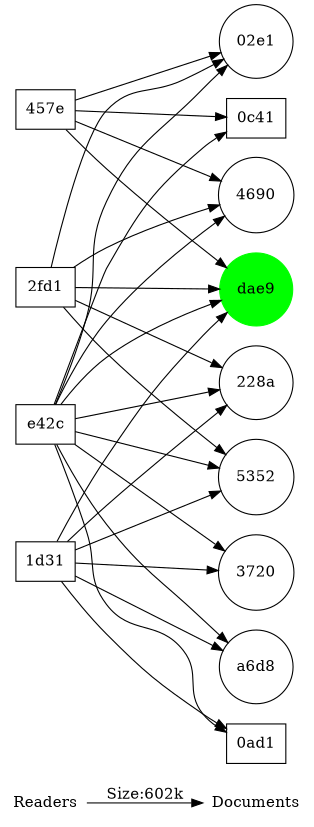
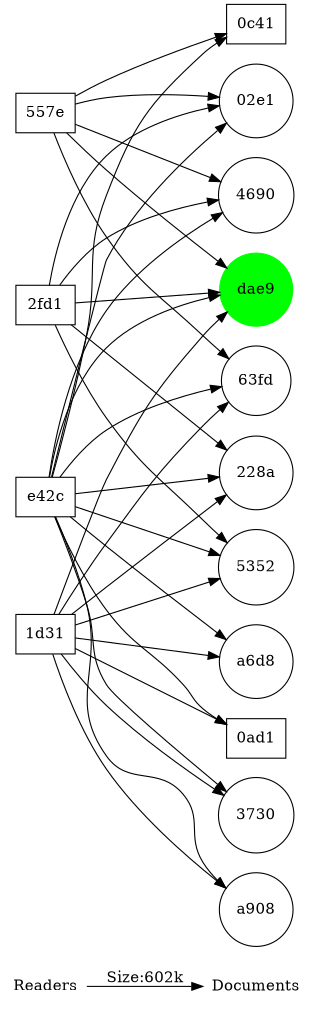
node "457e": label "457e" -> "557e"
node "63fd": added
node "3720": label "3720" -> "3730"
node "a908": added
